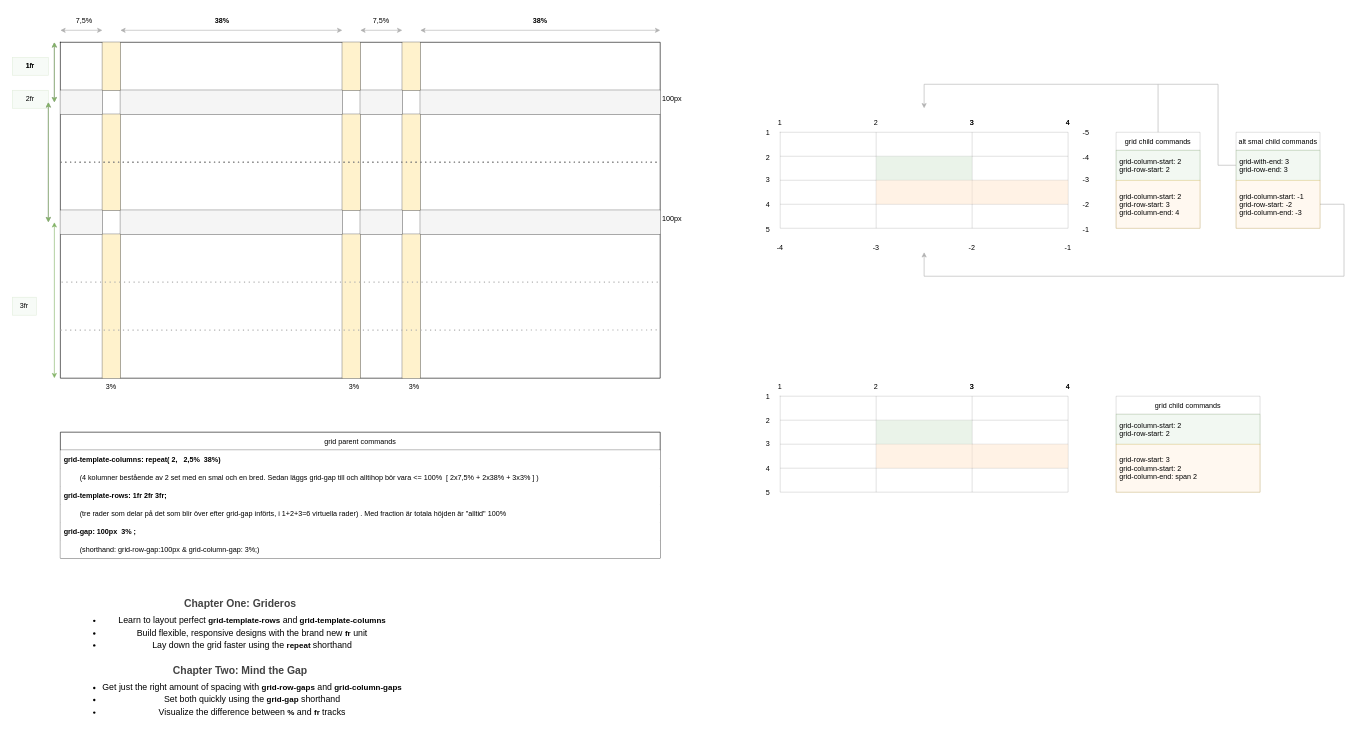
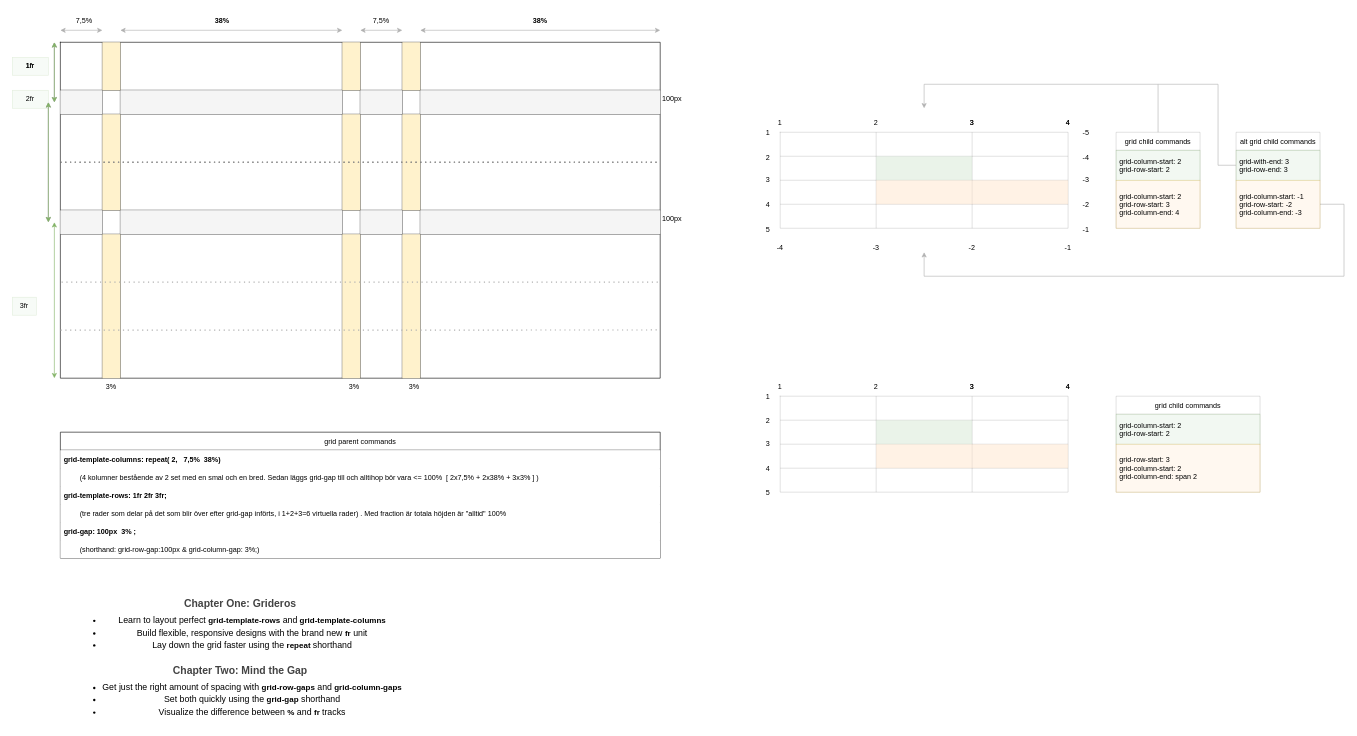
node "alt smal child commands": label "alt smal child commands" -> "alt grid child commands"
node "grid-template-columns: repeat( 2, 2,5% 38%)": label "grid-template-columns: repeat( 2, 2,5% 38%)" -> "grid-template-columns: repeat( 2, 7,5% 38%)"
